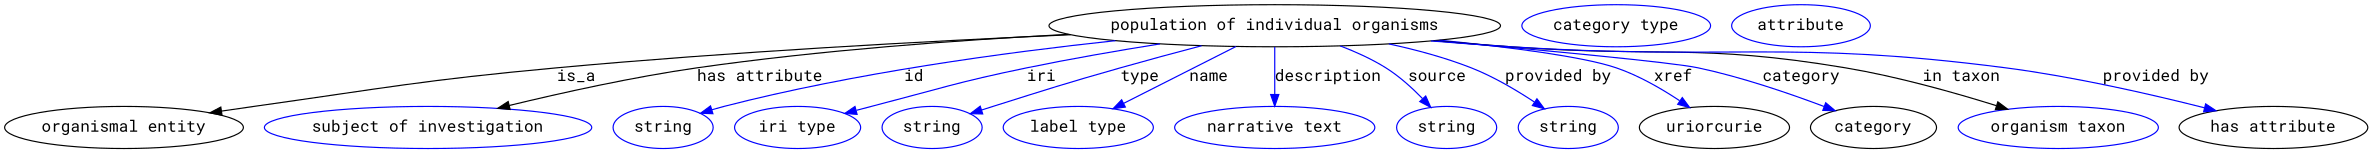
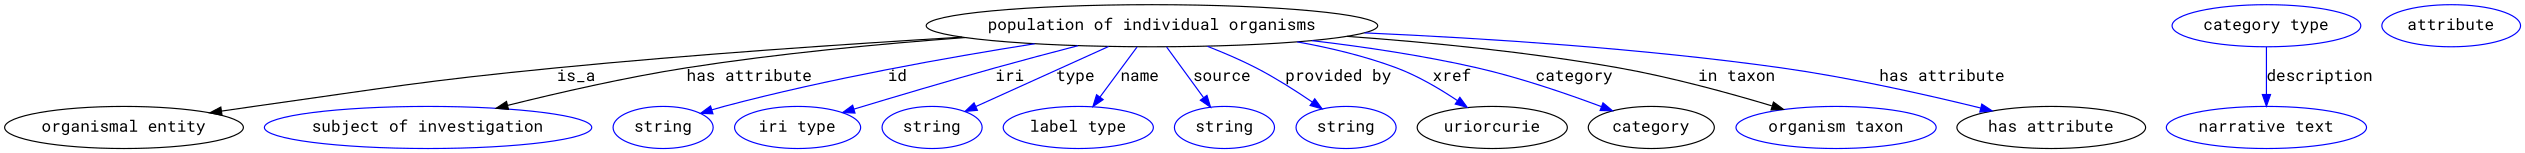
edge "population of individual organisms" -> "narrative text": now "category type" -> "narrative text"
edge "population of individual organisms" -> "has attribute": label "provided by" -> "has attribute"
